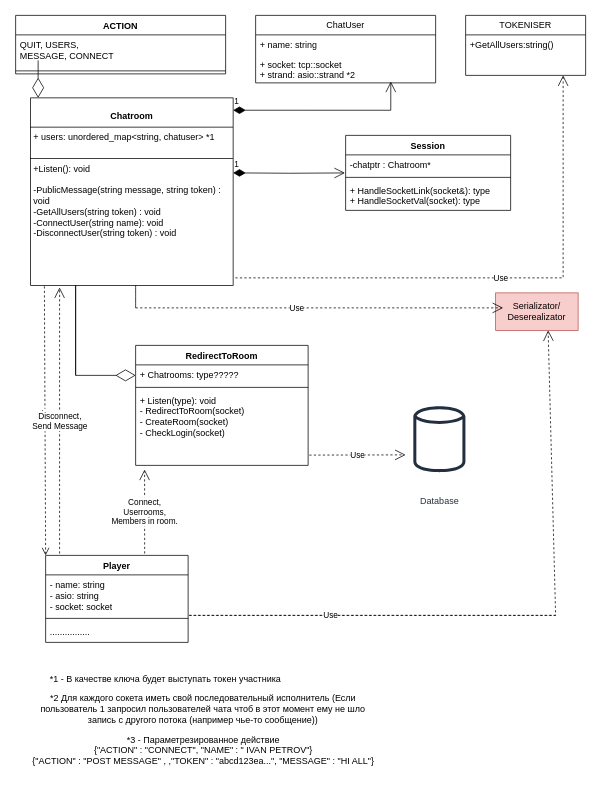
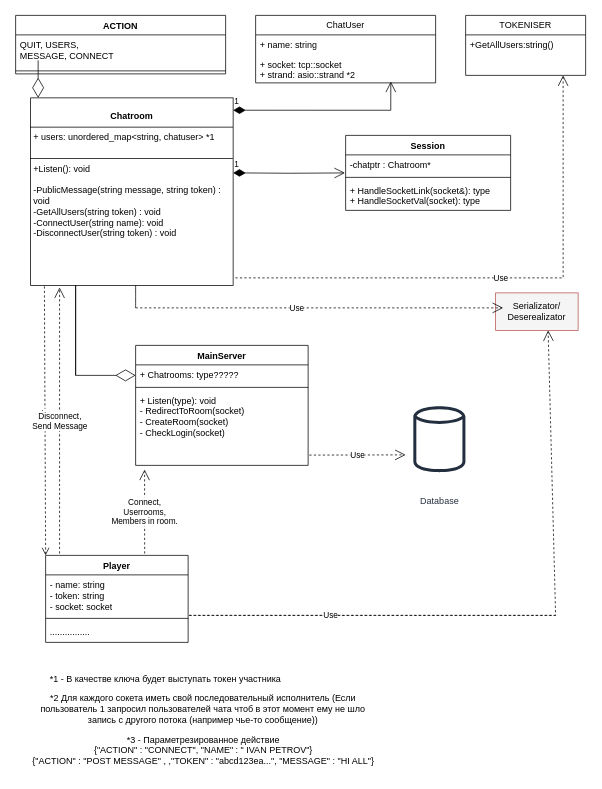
node "Serializator/ Deserealizator": fillcolor #f8cecc -> #f5f5f5
node "RedirectToRoom": label "RedirectToRoom" -> "MainServer"
node "- name: string - asio: string - socket: socket": label "- name: string - asio: string - socket: socket" -> "- name: string - token: string - socket: socket"
